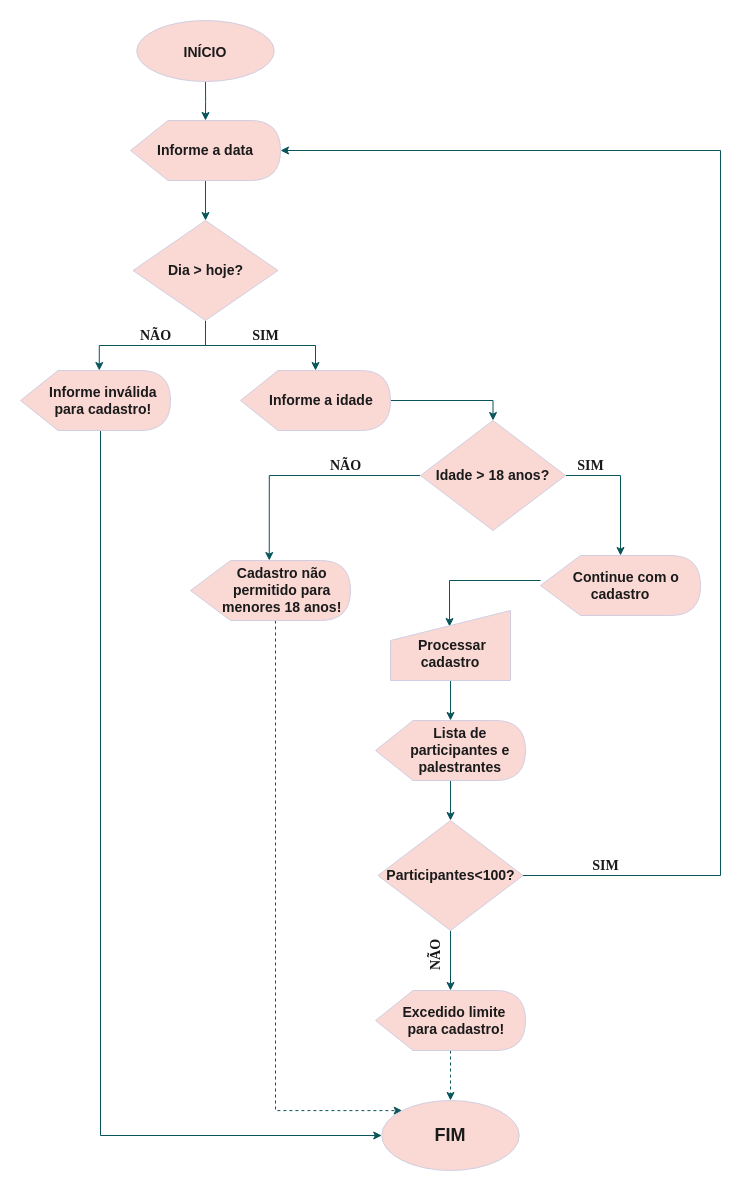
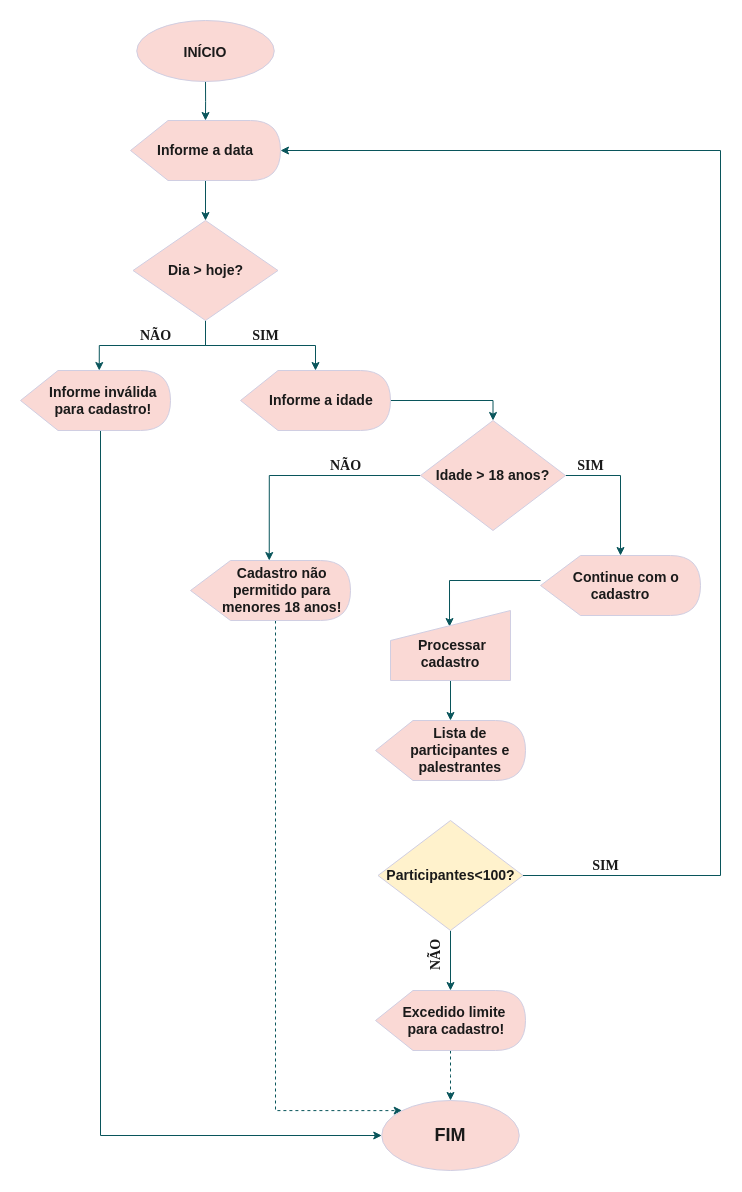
edge "Lista de participantes e palestrantes" -> "Participantes<100?": removed
node "Participantes<100?": fillcolor #fad9d5 -> #fff2cc
